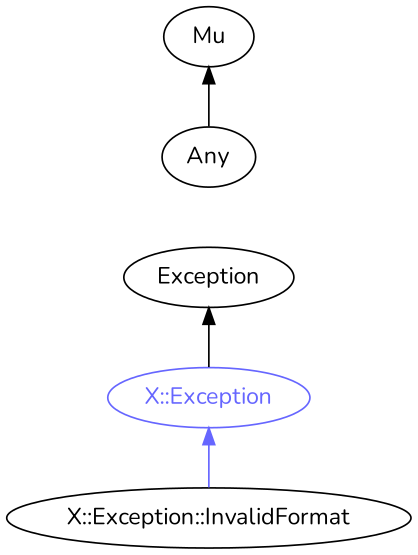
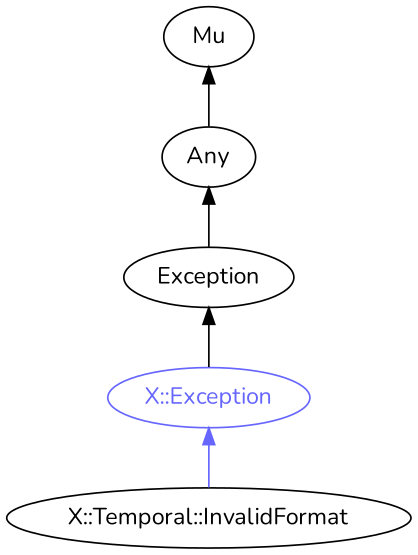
edge "Exception" -> "Any": added
node "X::Exception::InvalidFormat": label "X::Exception::InvalidFormat" -> "X::Temporal::InvalidFormat"
